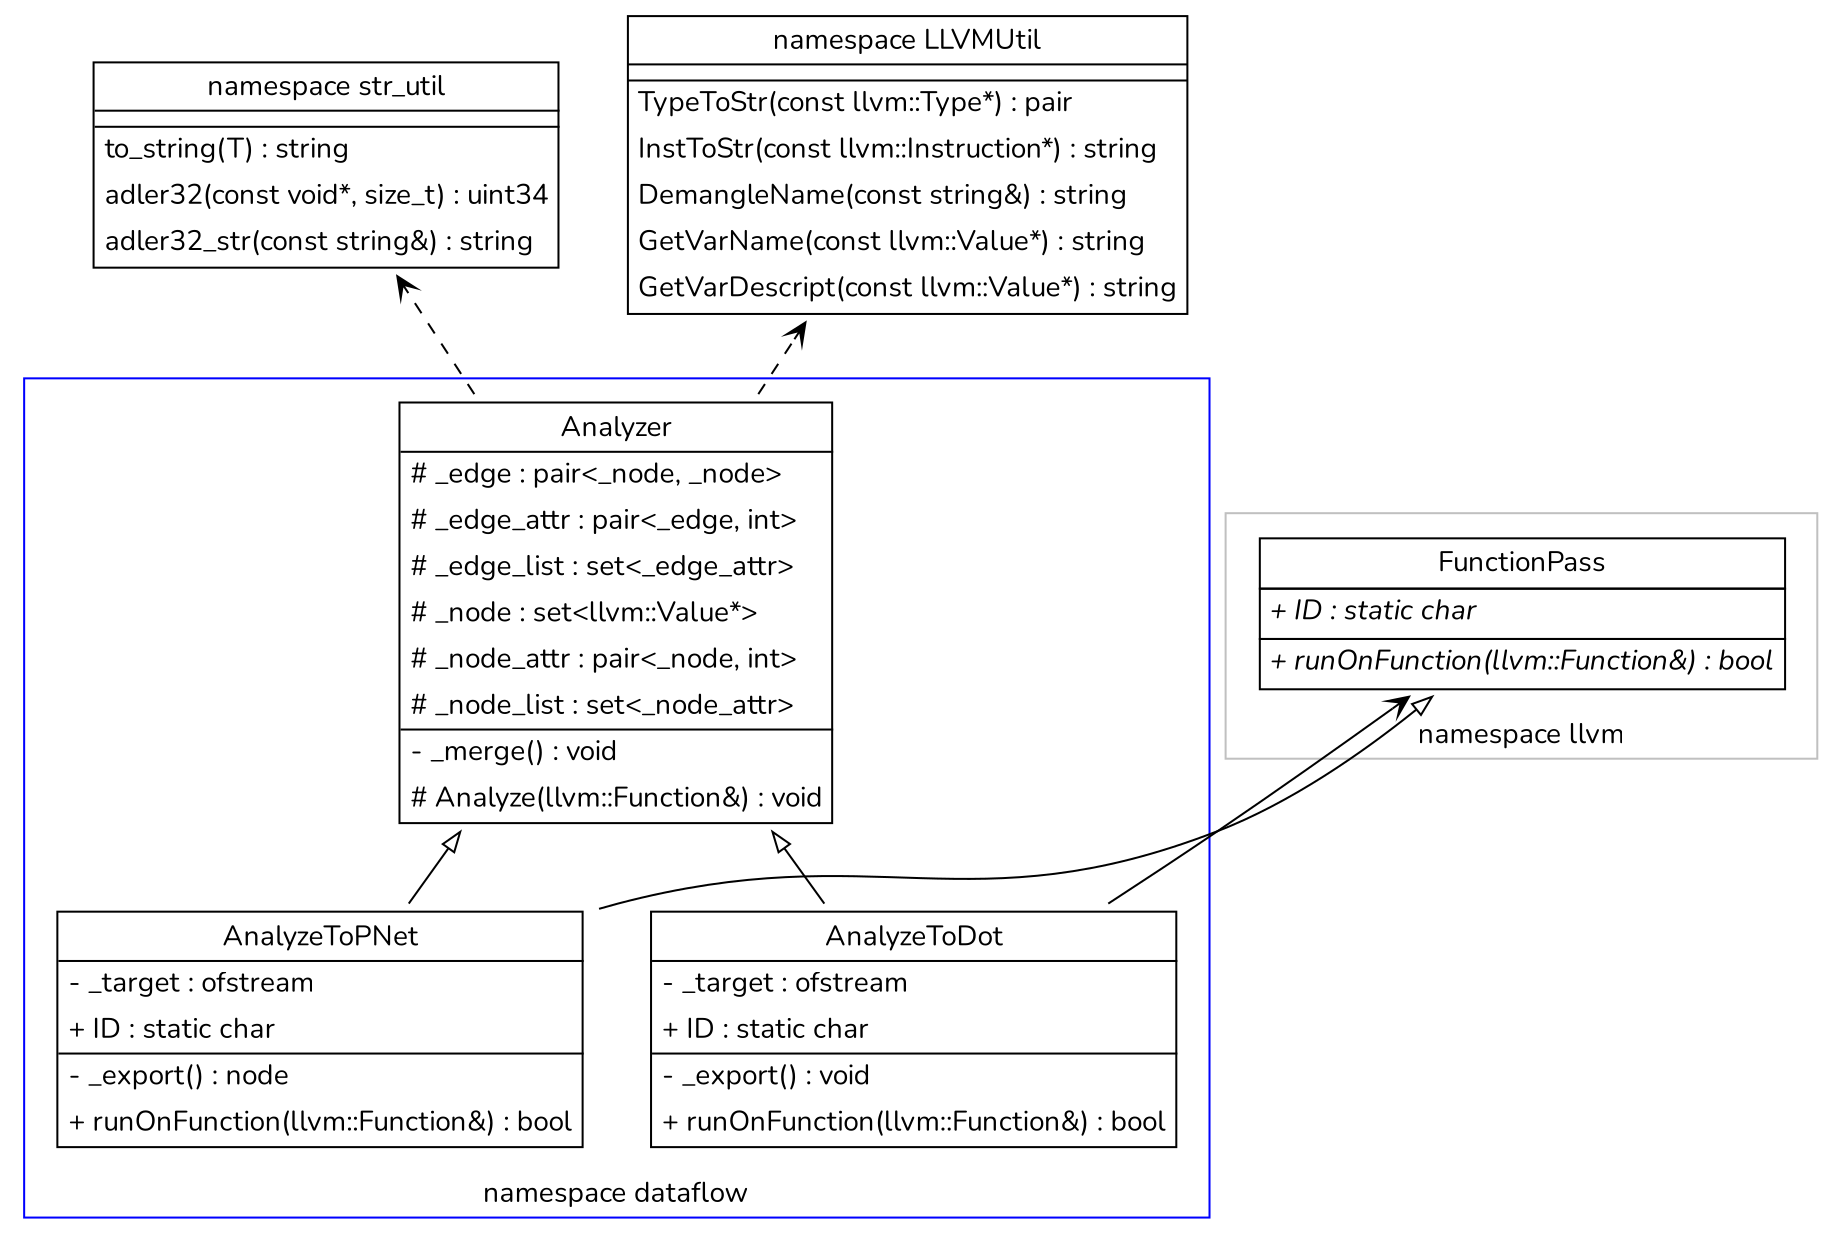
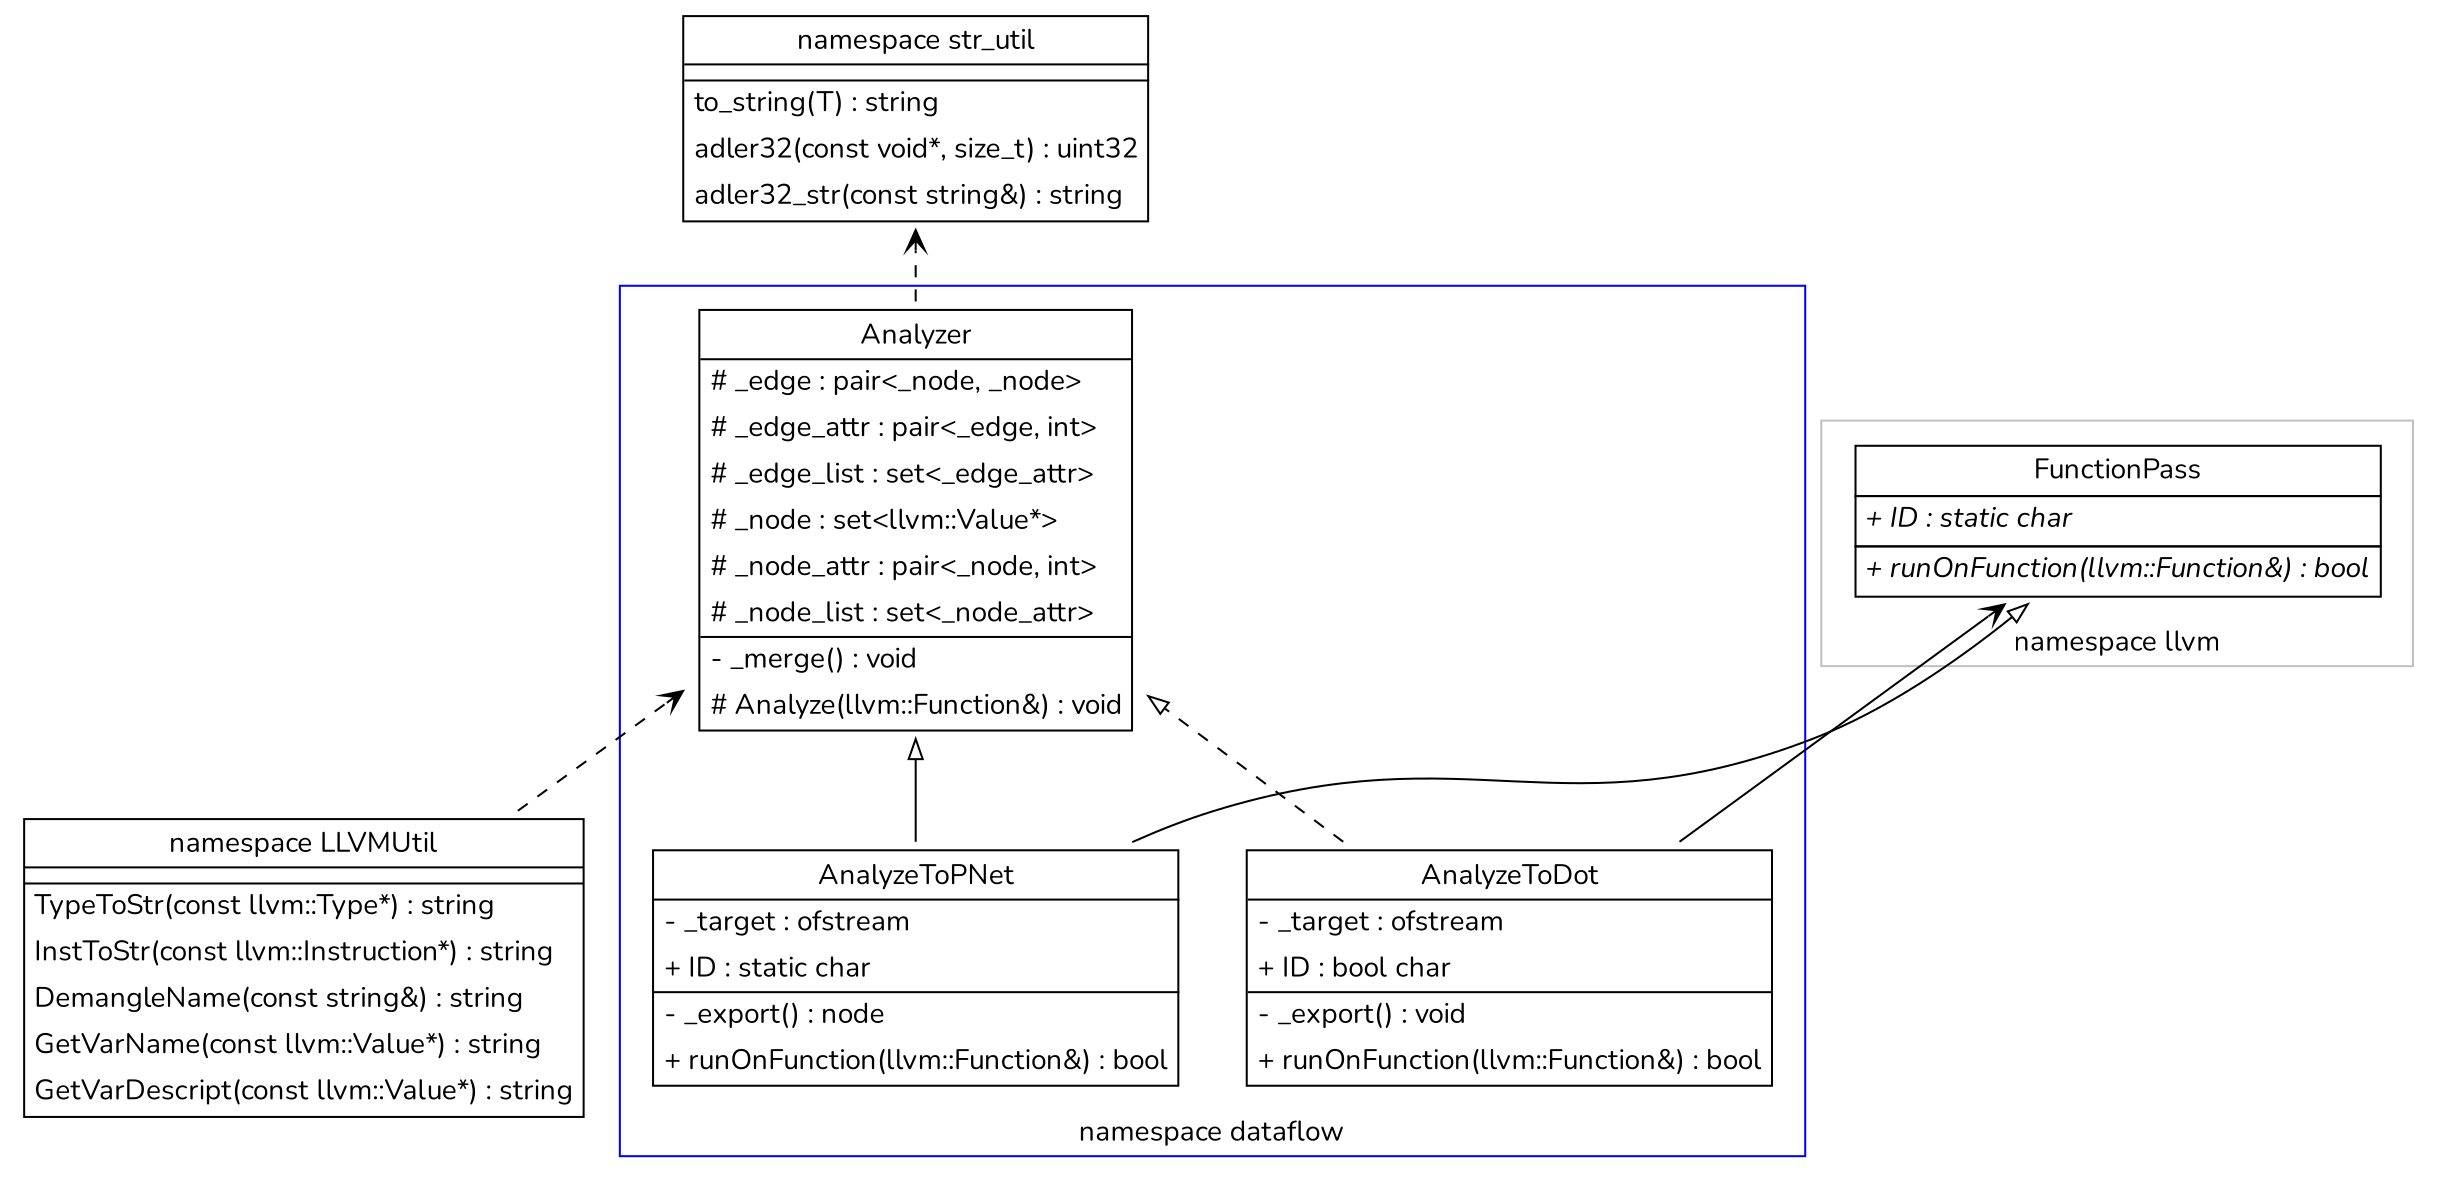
node "namespace LLVMUtil": text "TypeToStr(const llvm::Type*) : pair" -> "TypeToStr(const llvm::Type*) : string"
node "namespace str_util": text "adler32(const void*, size_t) : uint34" -> "adler32(const void*, size_t) : uint32"
edge "Analyzer" -> "namespace LLVMUtil": reversed
edge "AnalyzeToDot" -> "Analyzer": style solid -> dashed
node "AnalyzeToDot": text "+ ID : static char" -> "+ ID : bool char"
